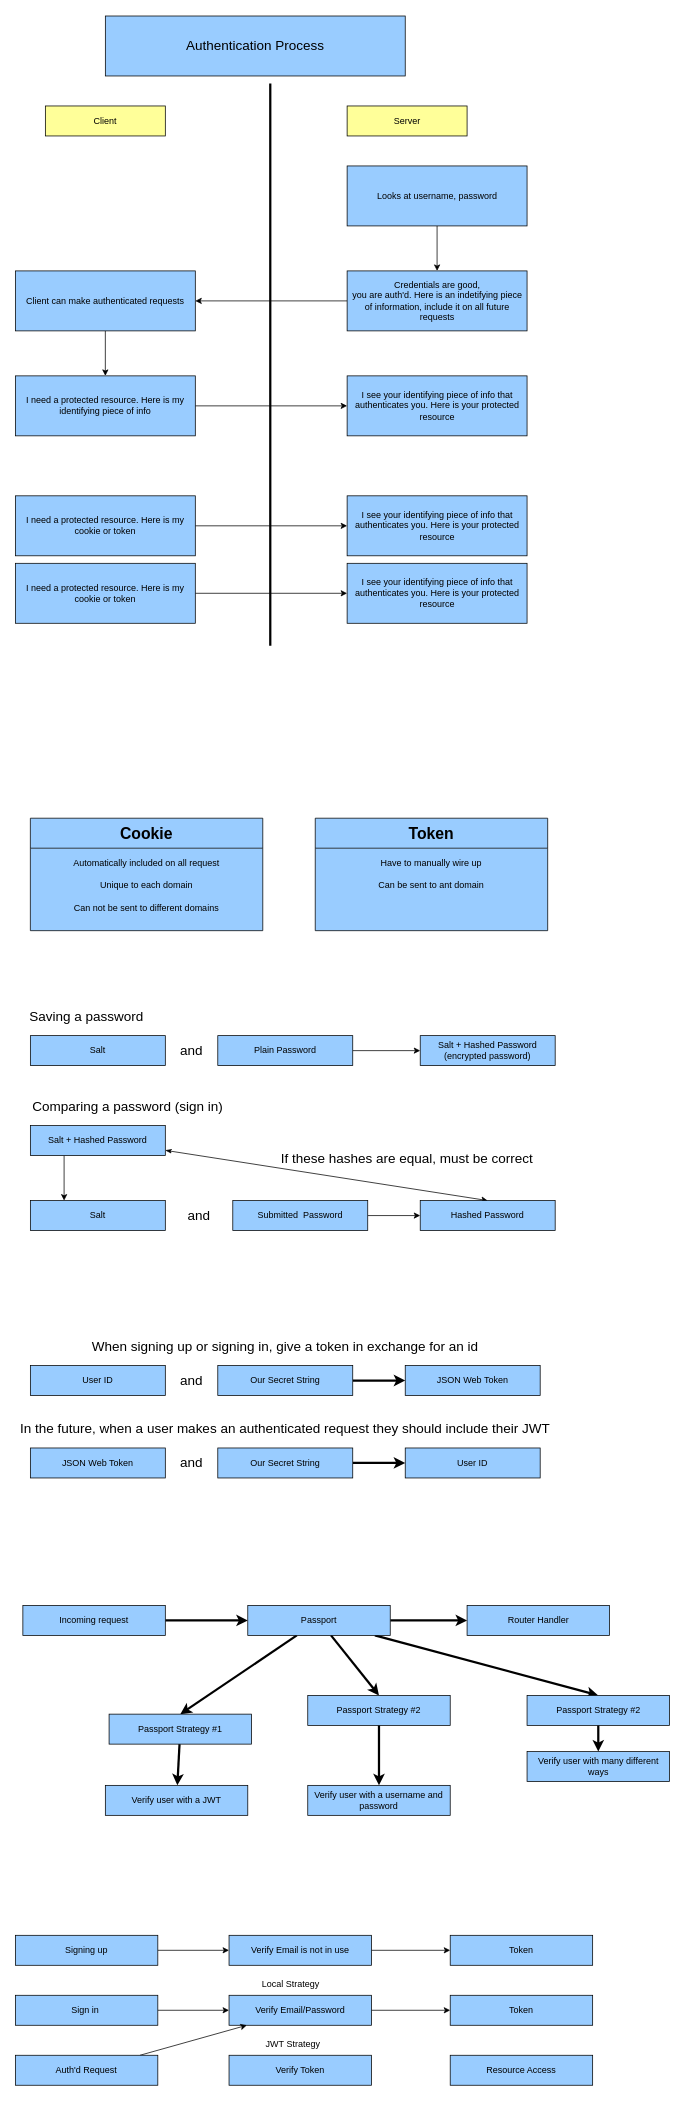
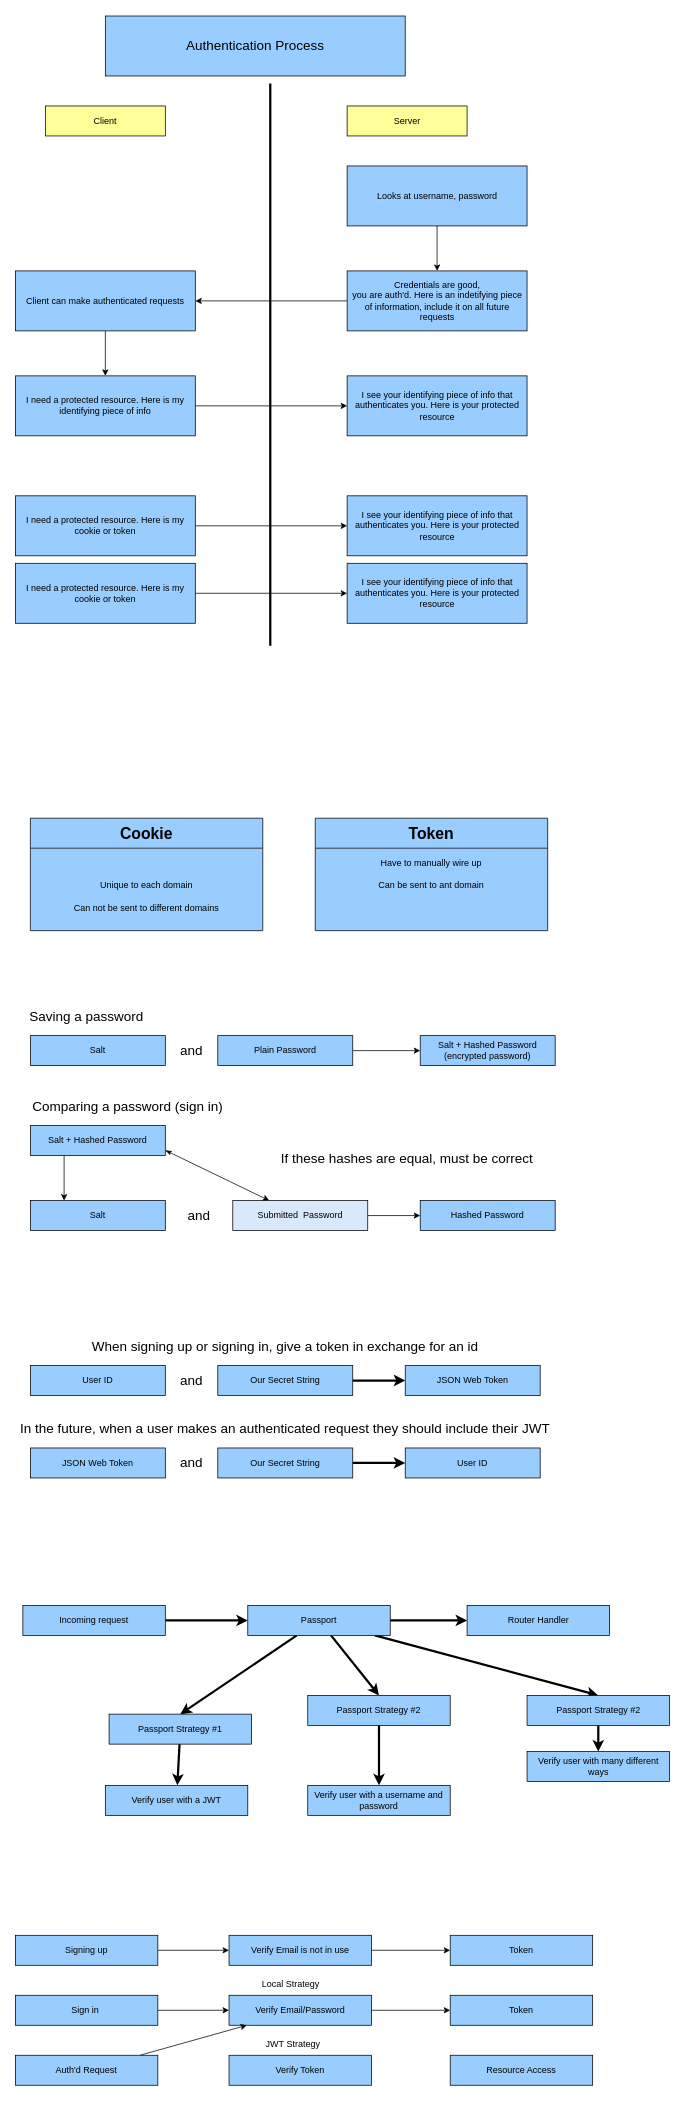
node "Automatically included on all request": removed
edge "Salt + Hashed Password" -- "Hashed Password": now "Salt + Hashed Password" -- "Submitted Password"
node "Submitted Password": fillcolor #99ccff -> #dae8fc
